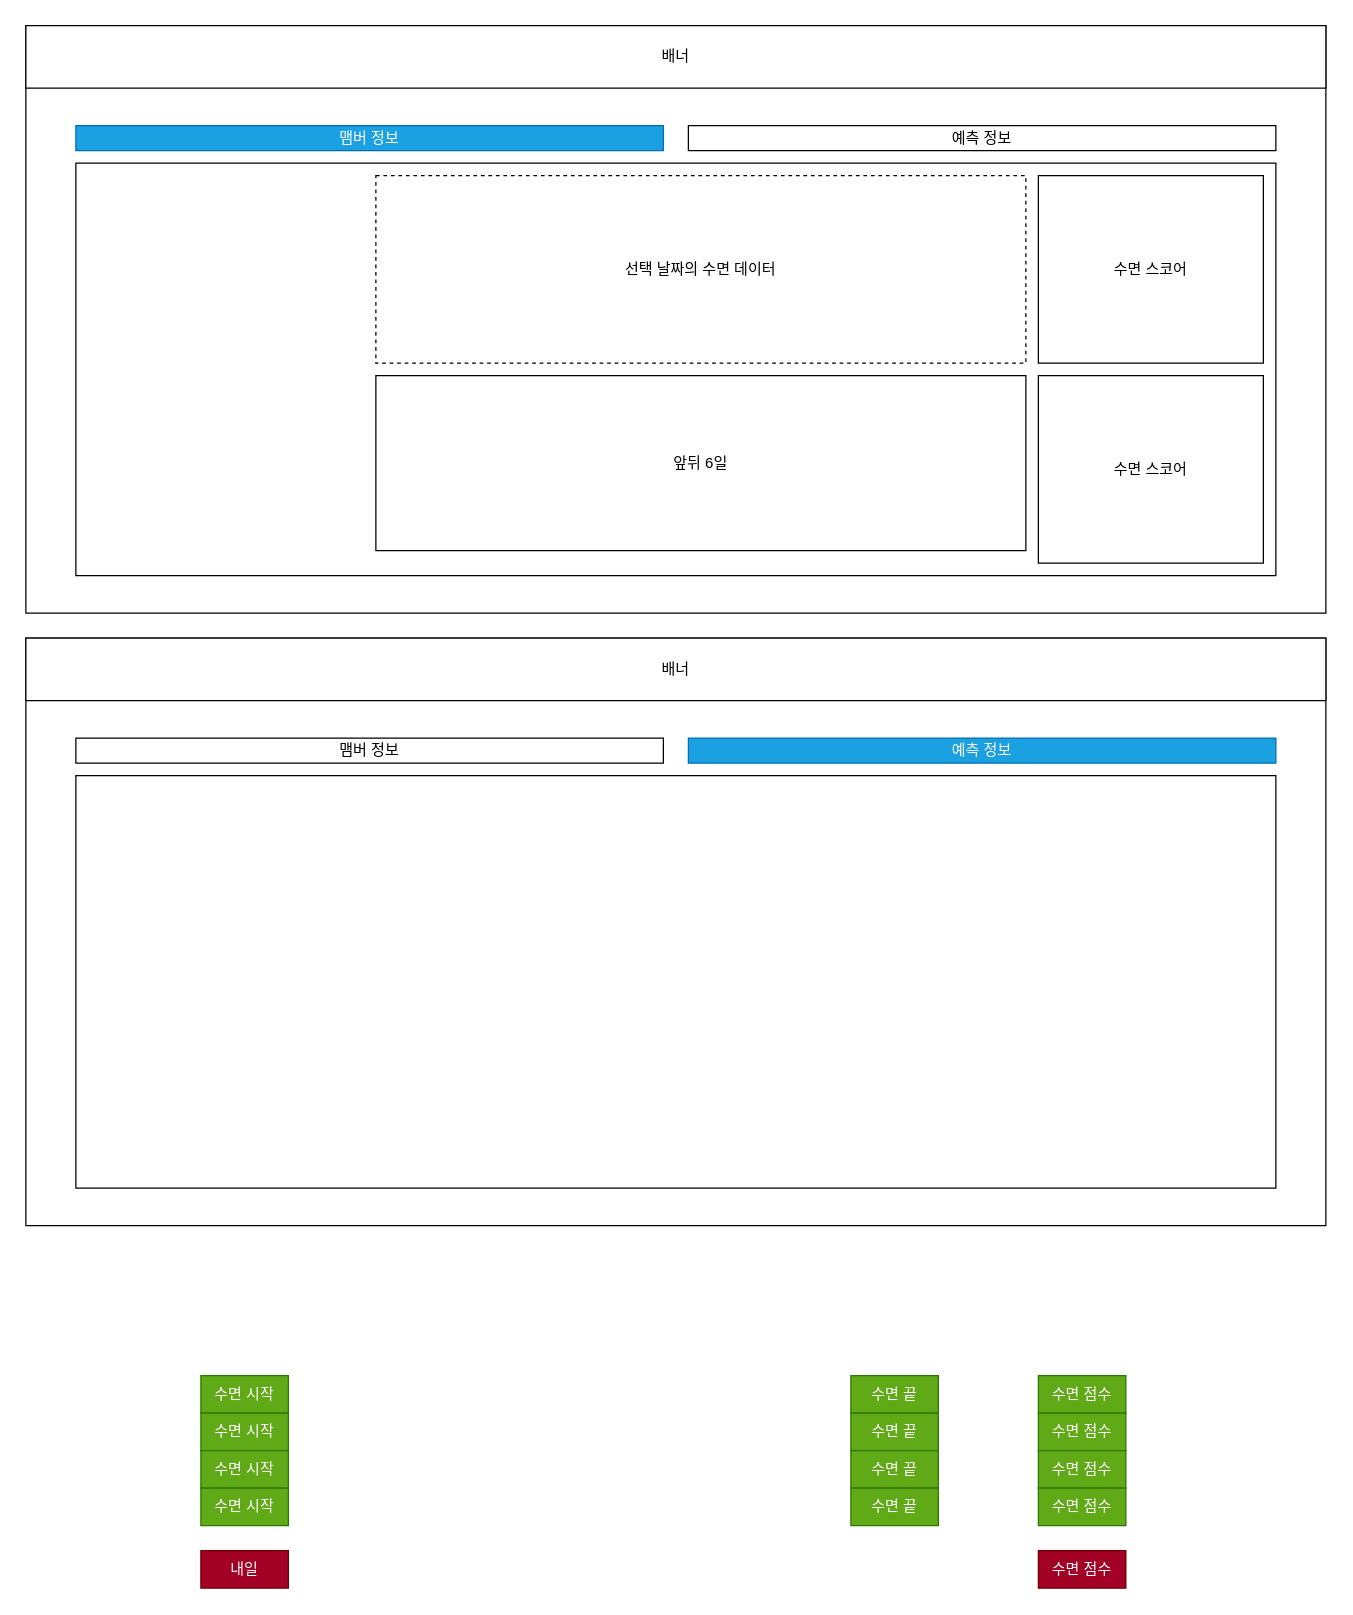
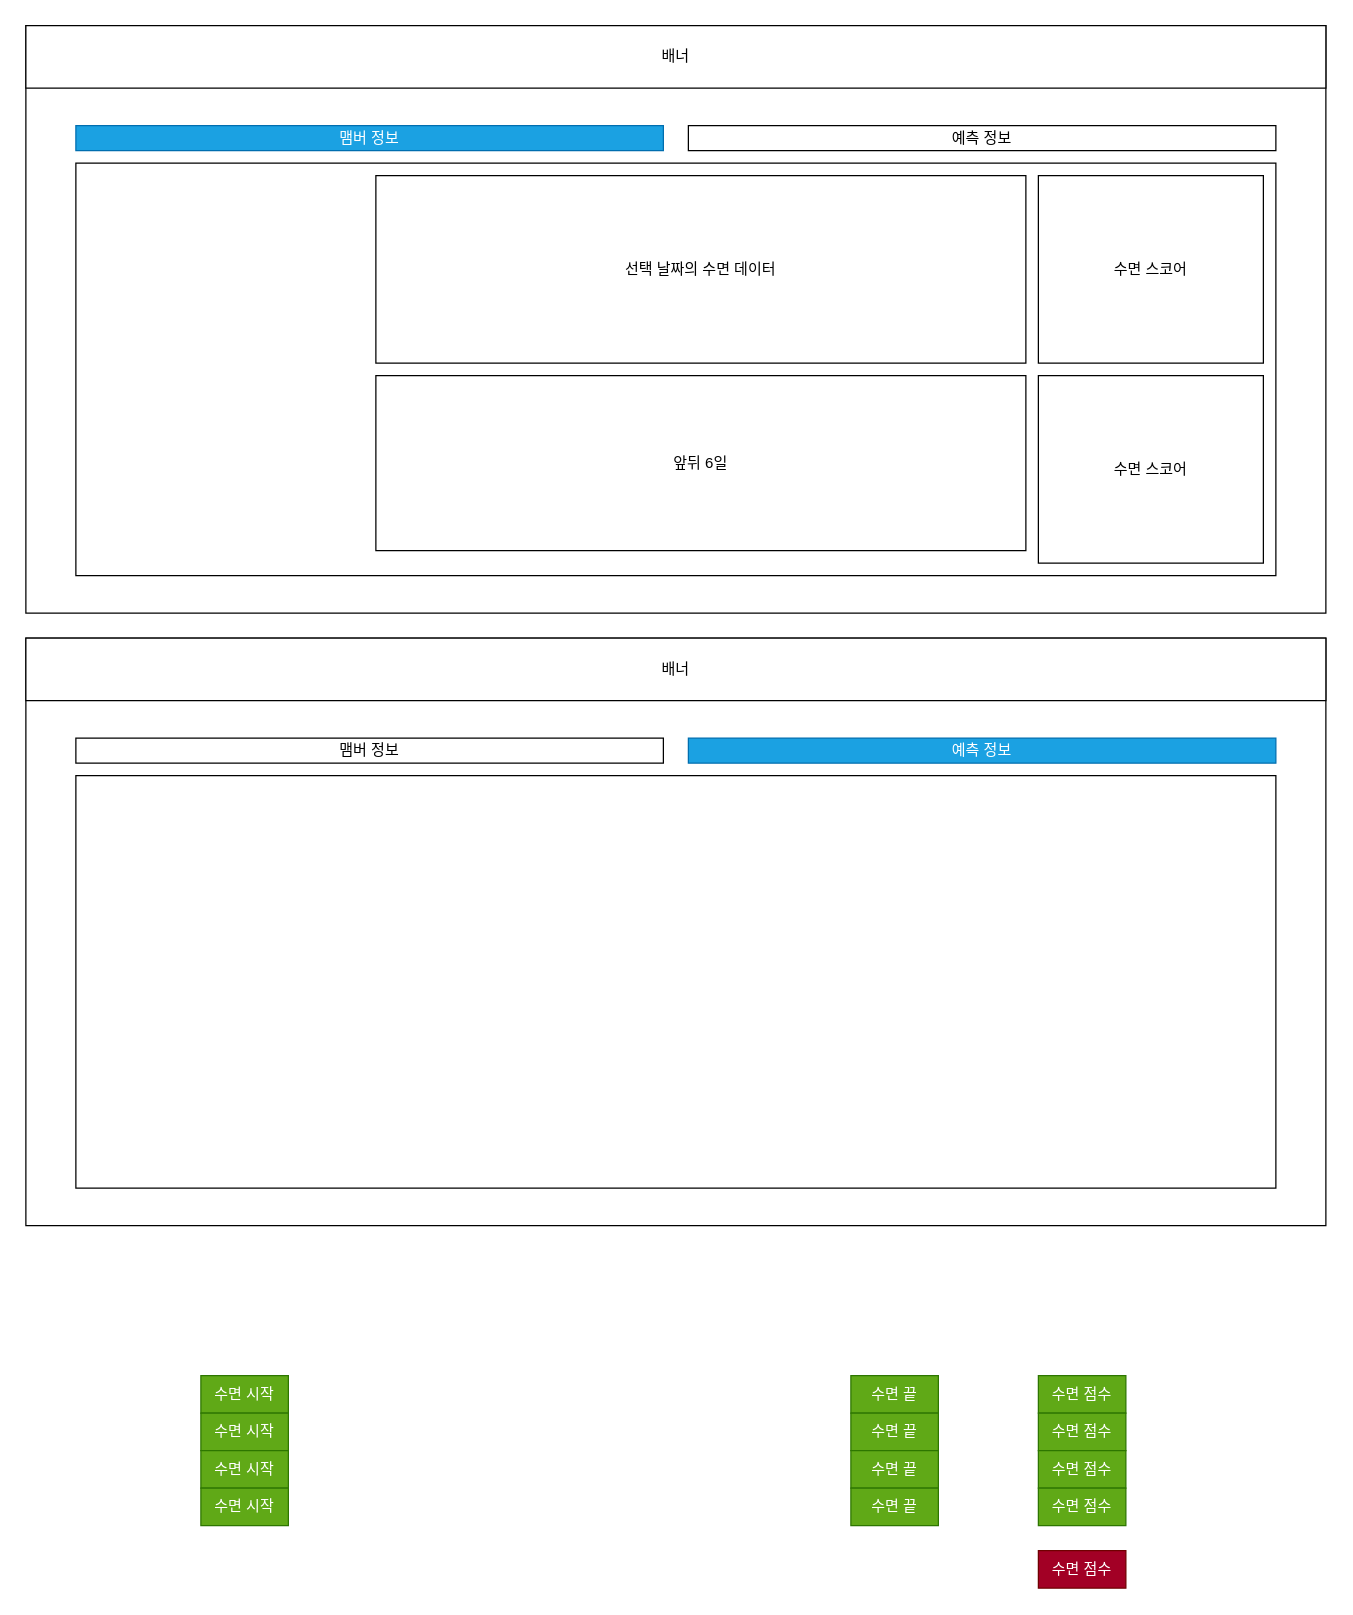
node "선택 날짜의 수면 데이터": style dashed -> solid
node "내일": removed
